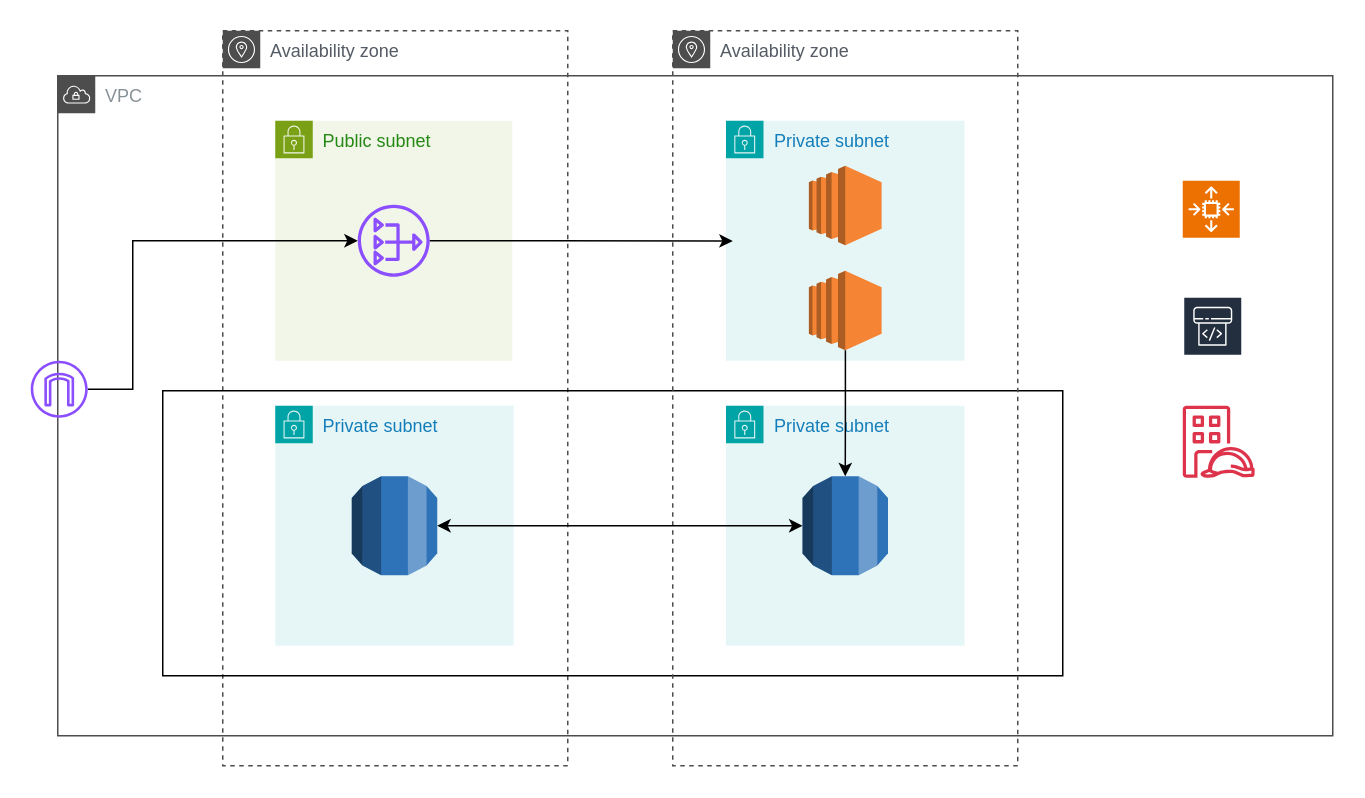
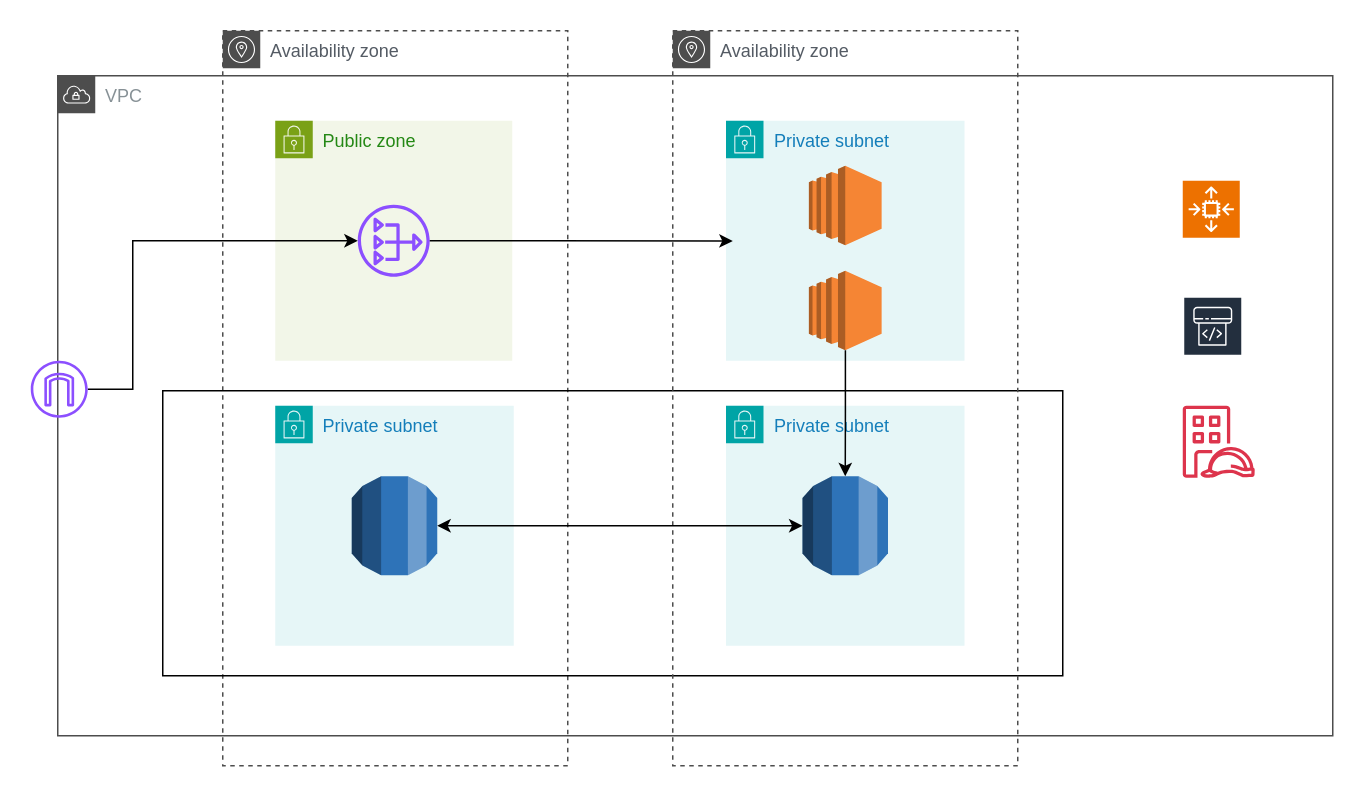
node "Public subnet": label "Public subnet" -> "Public zone"
